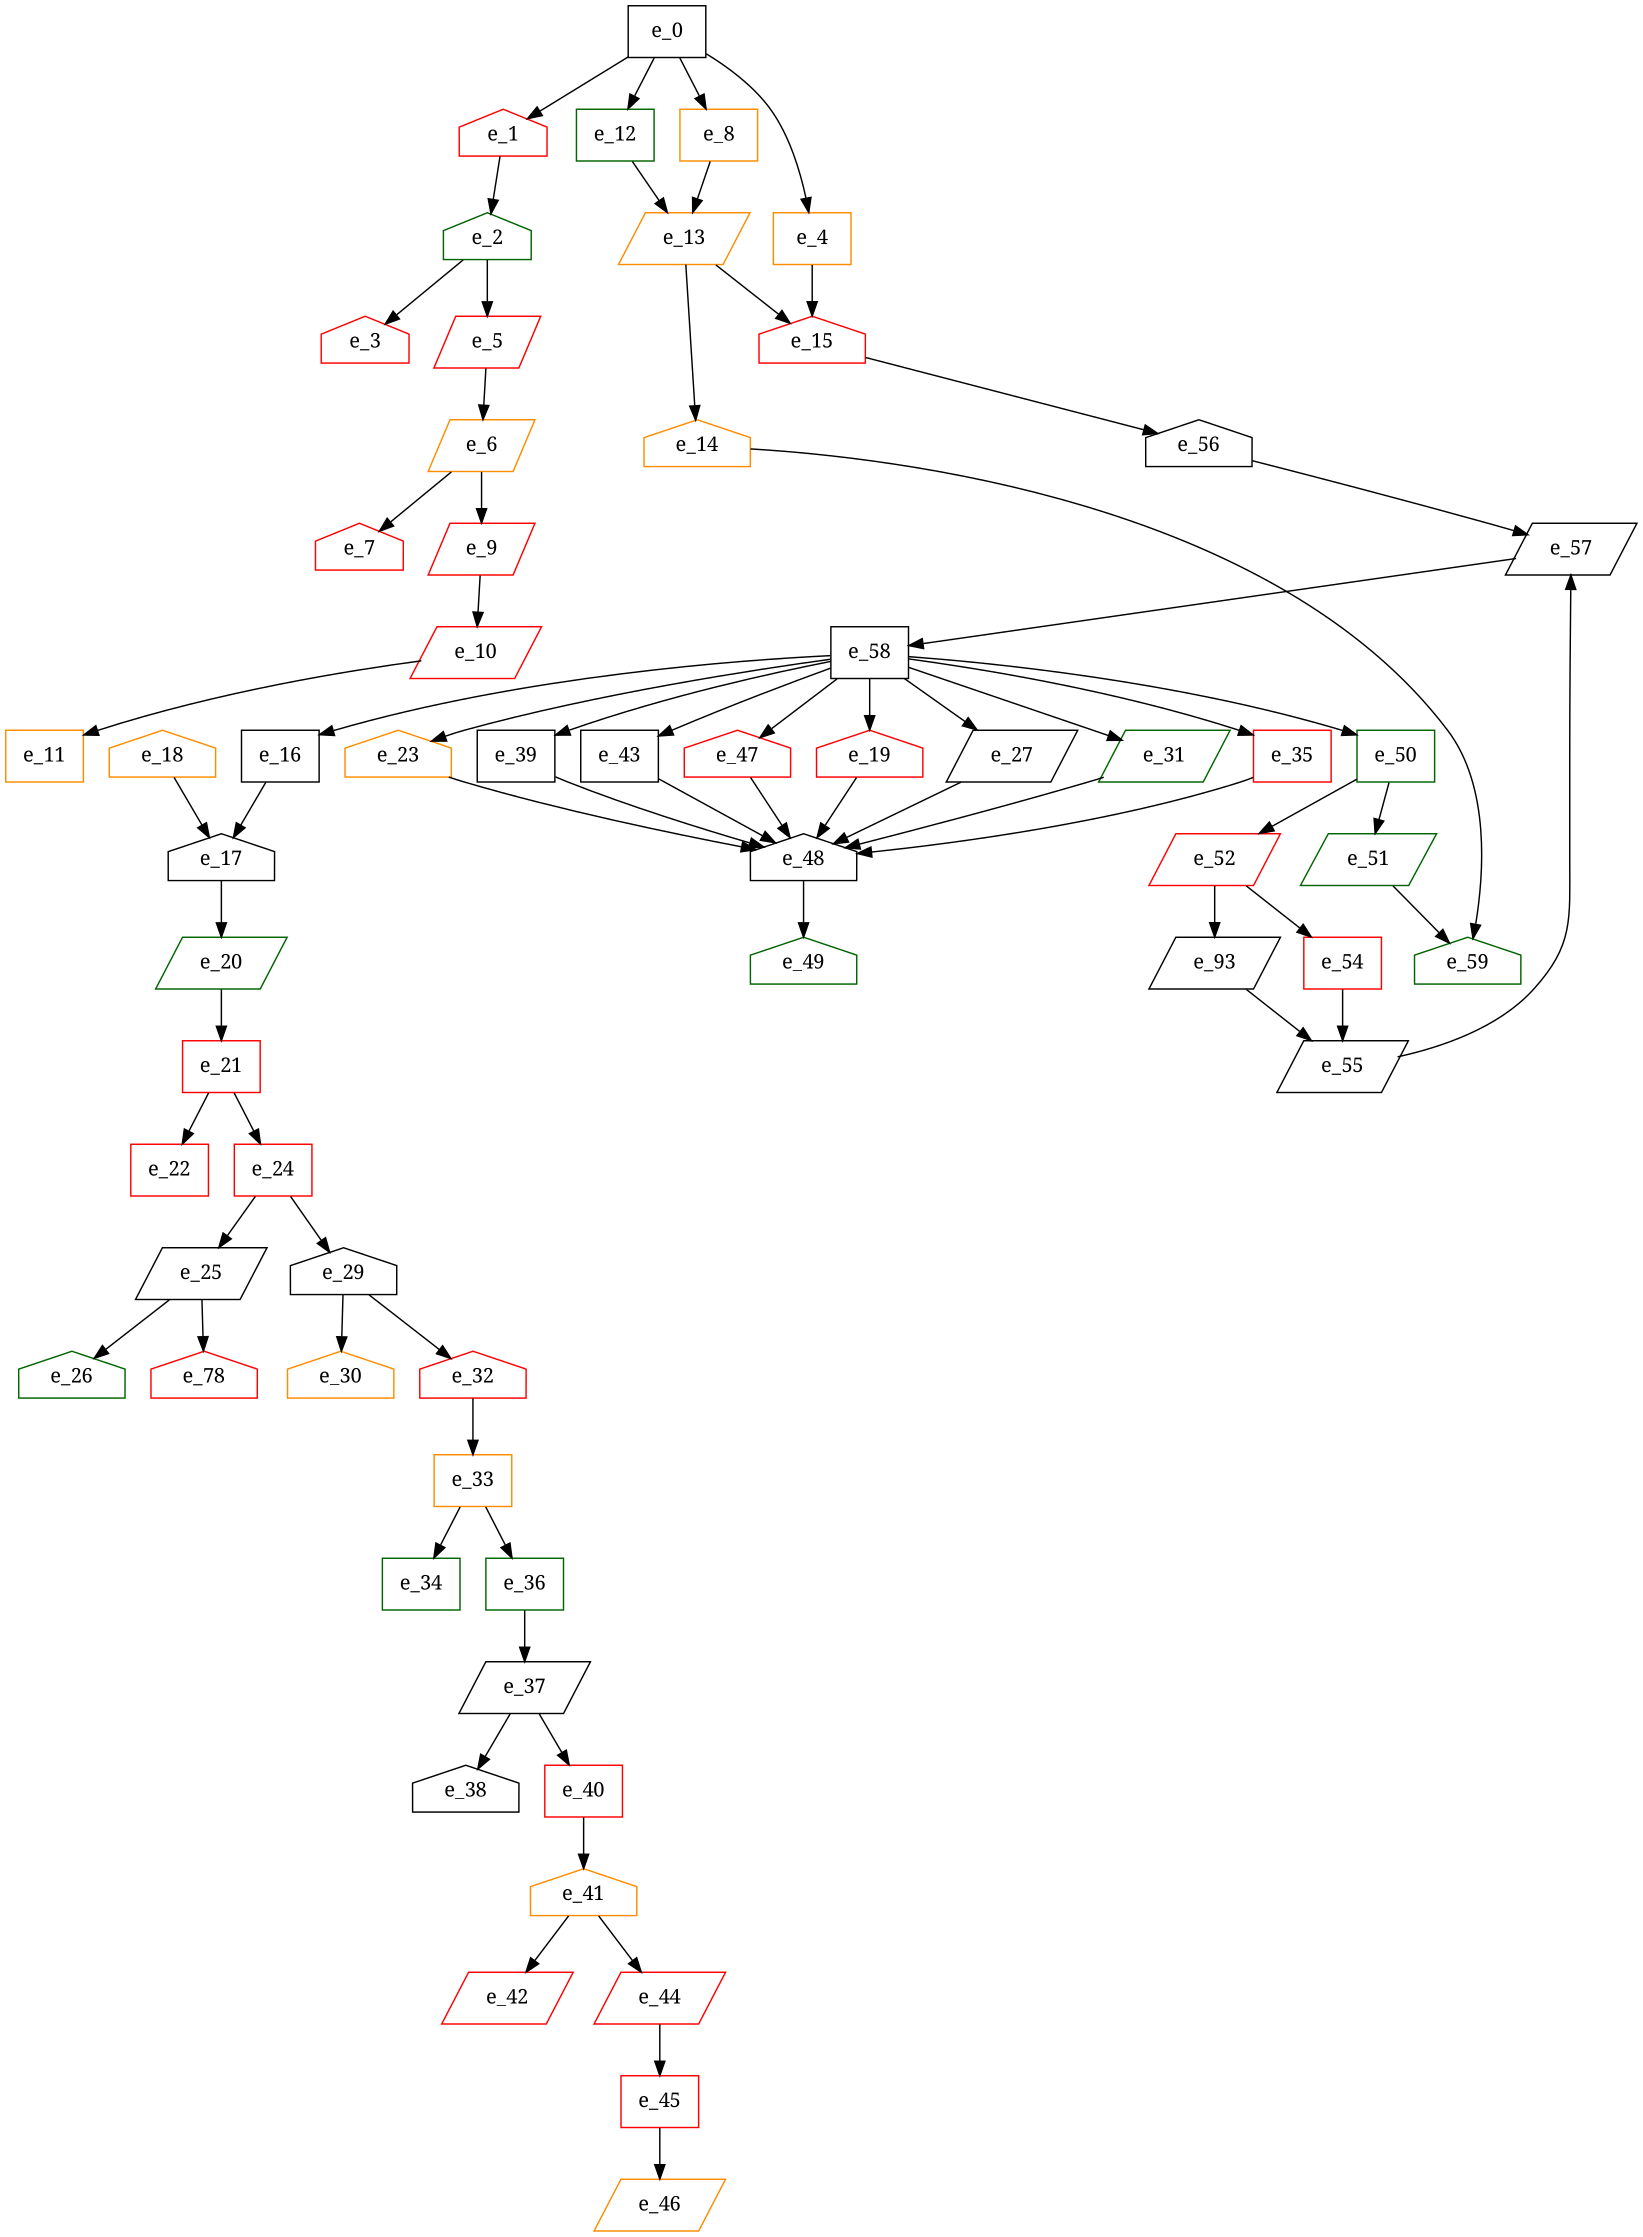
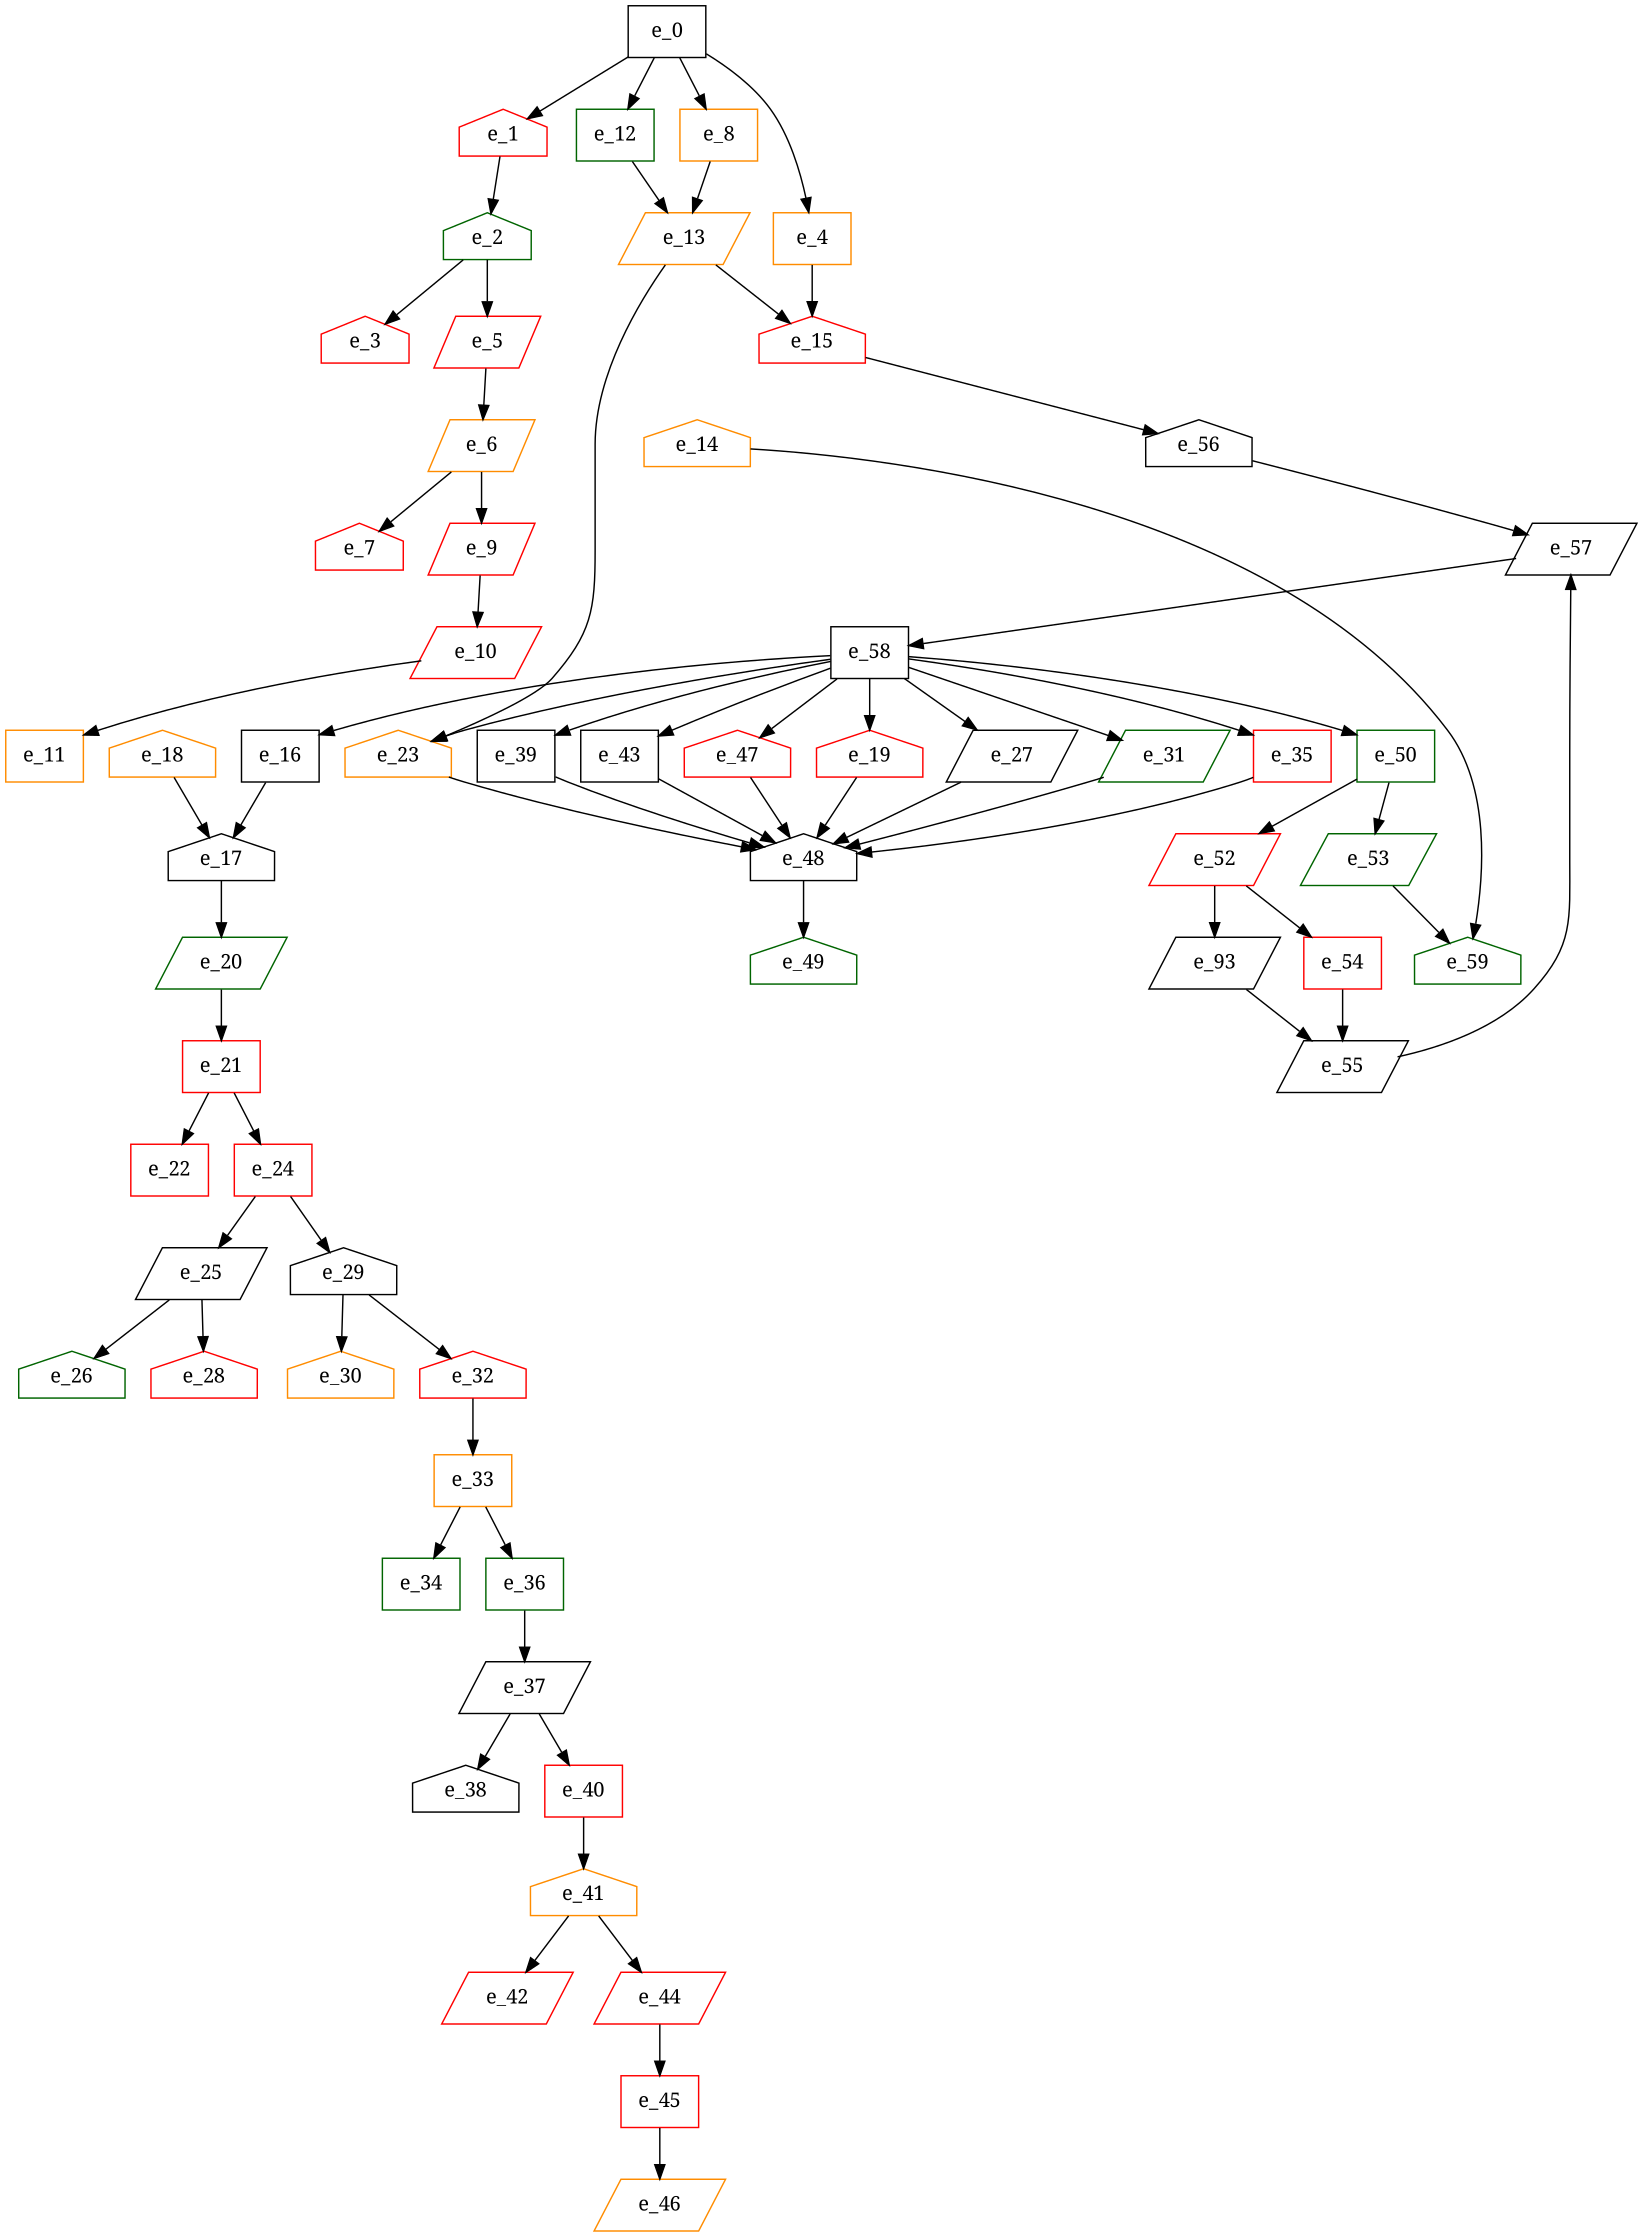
edge "e_13" -> "e_14": now "e_13" -> "e_23"
node "e_51": label "e_51" -> "e_53"
node "e_78": label "e_78" -> "e_28"
